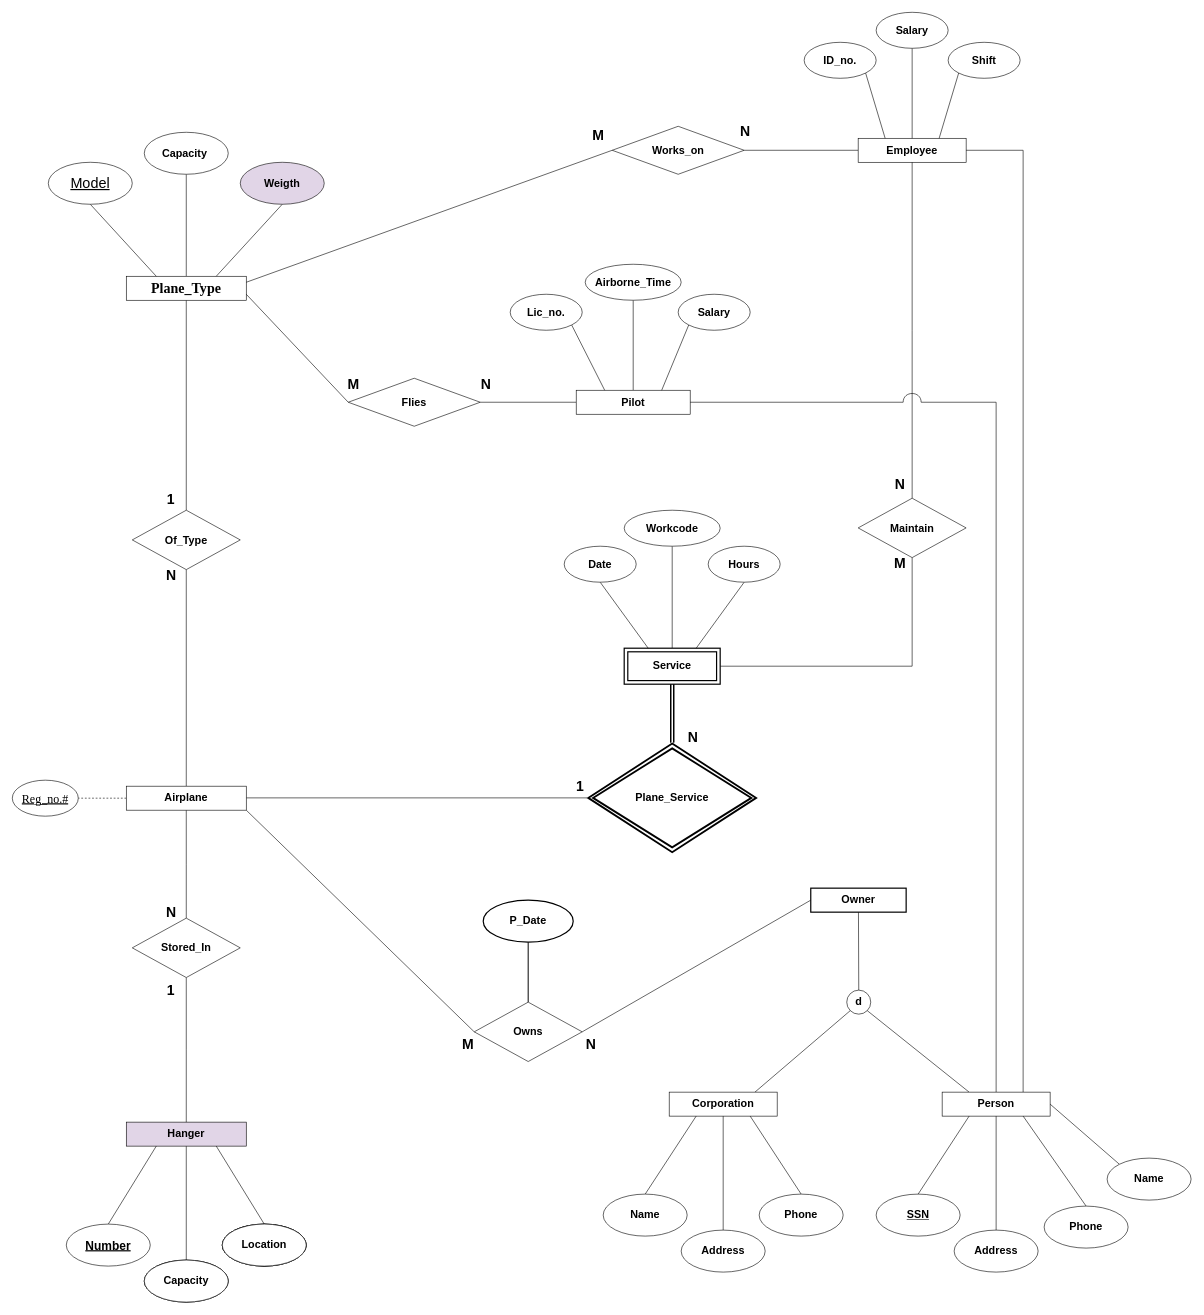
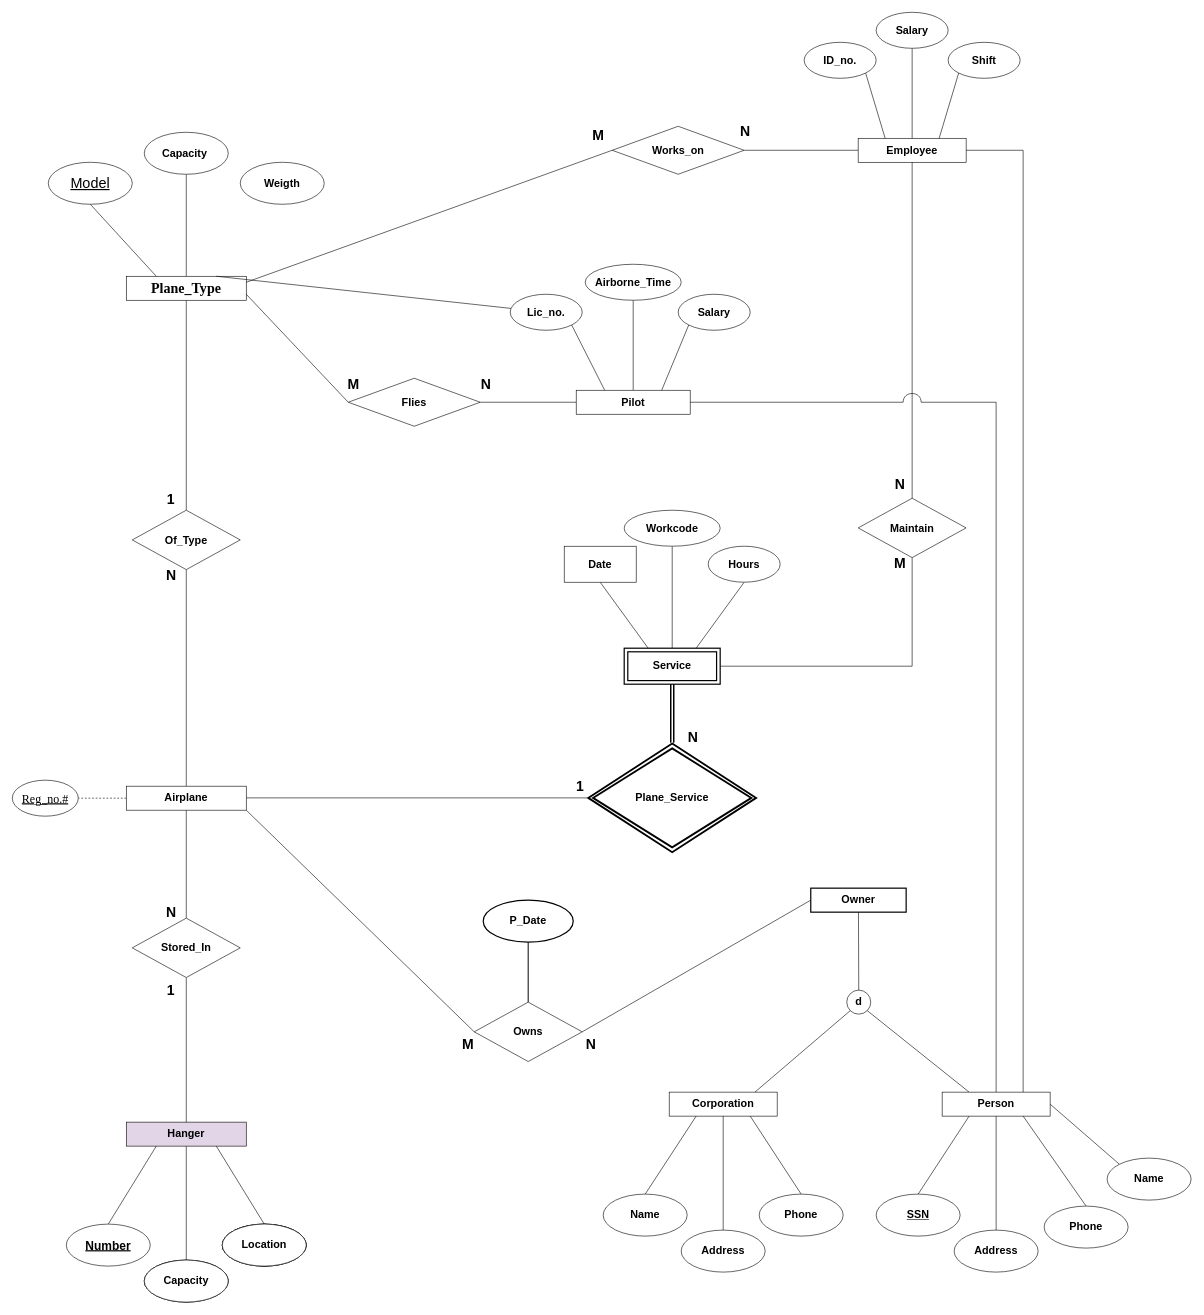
node "Weigth": fillcolor #e1d5e7 -> #ffffff
edge "Weigth" -- "Plane_Type": now "Lic_no." -- "Plane_Type"
node "Date": shape ellipse -> rectangle
